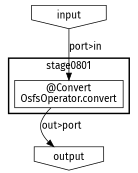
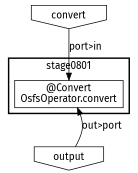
node "input": label "input" -> "convert"
edge "@Convert OsfsOperator.convert" -> "output": reversed
